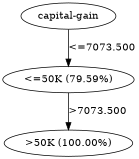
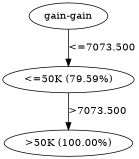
node "capital-gain": label "capital-gain" -> "gain-gain"
